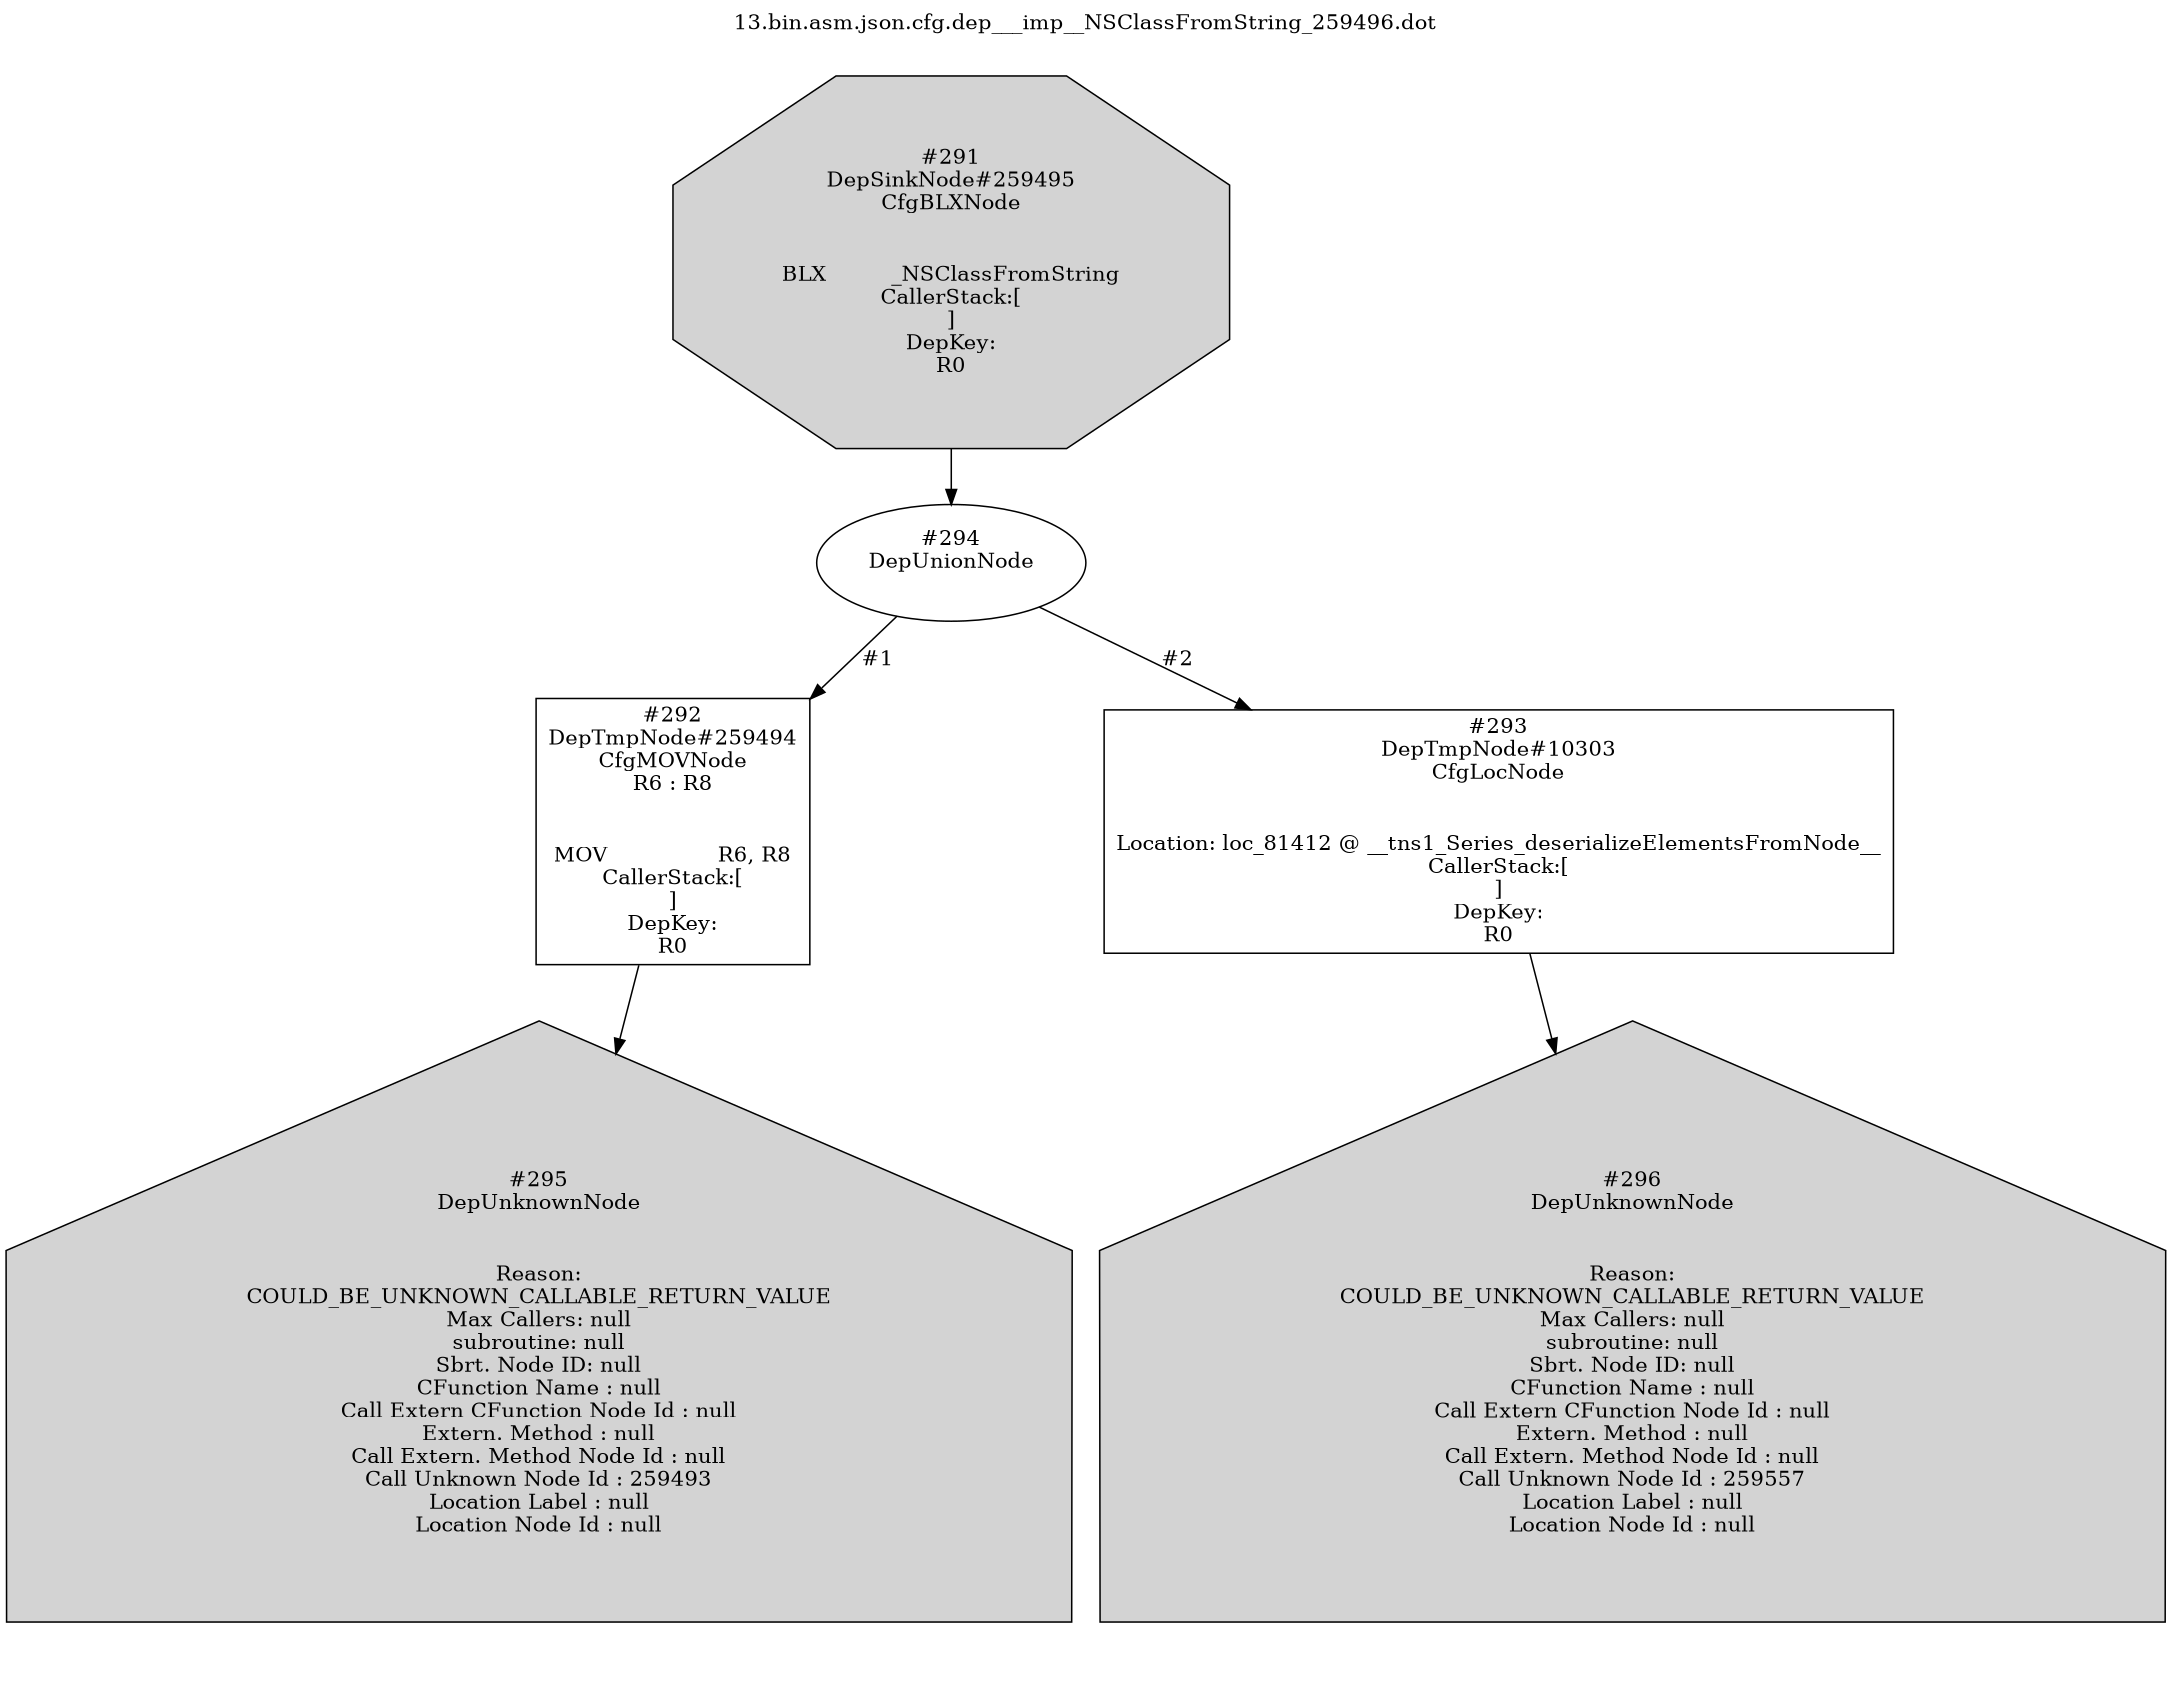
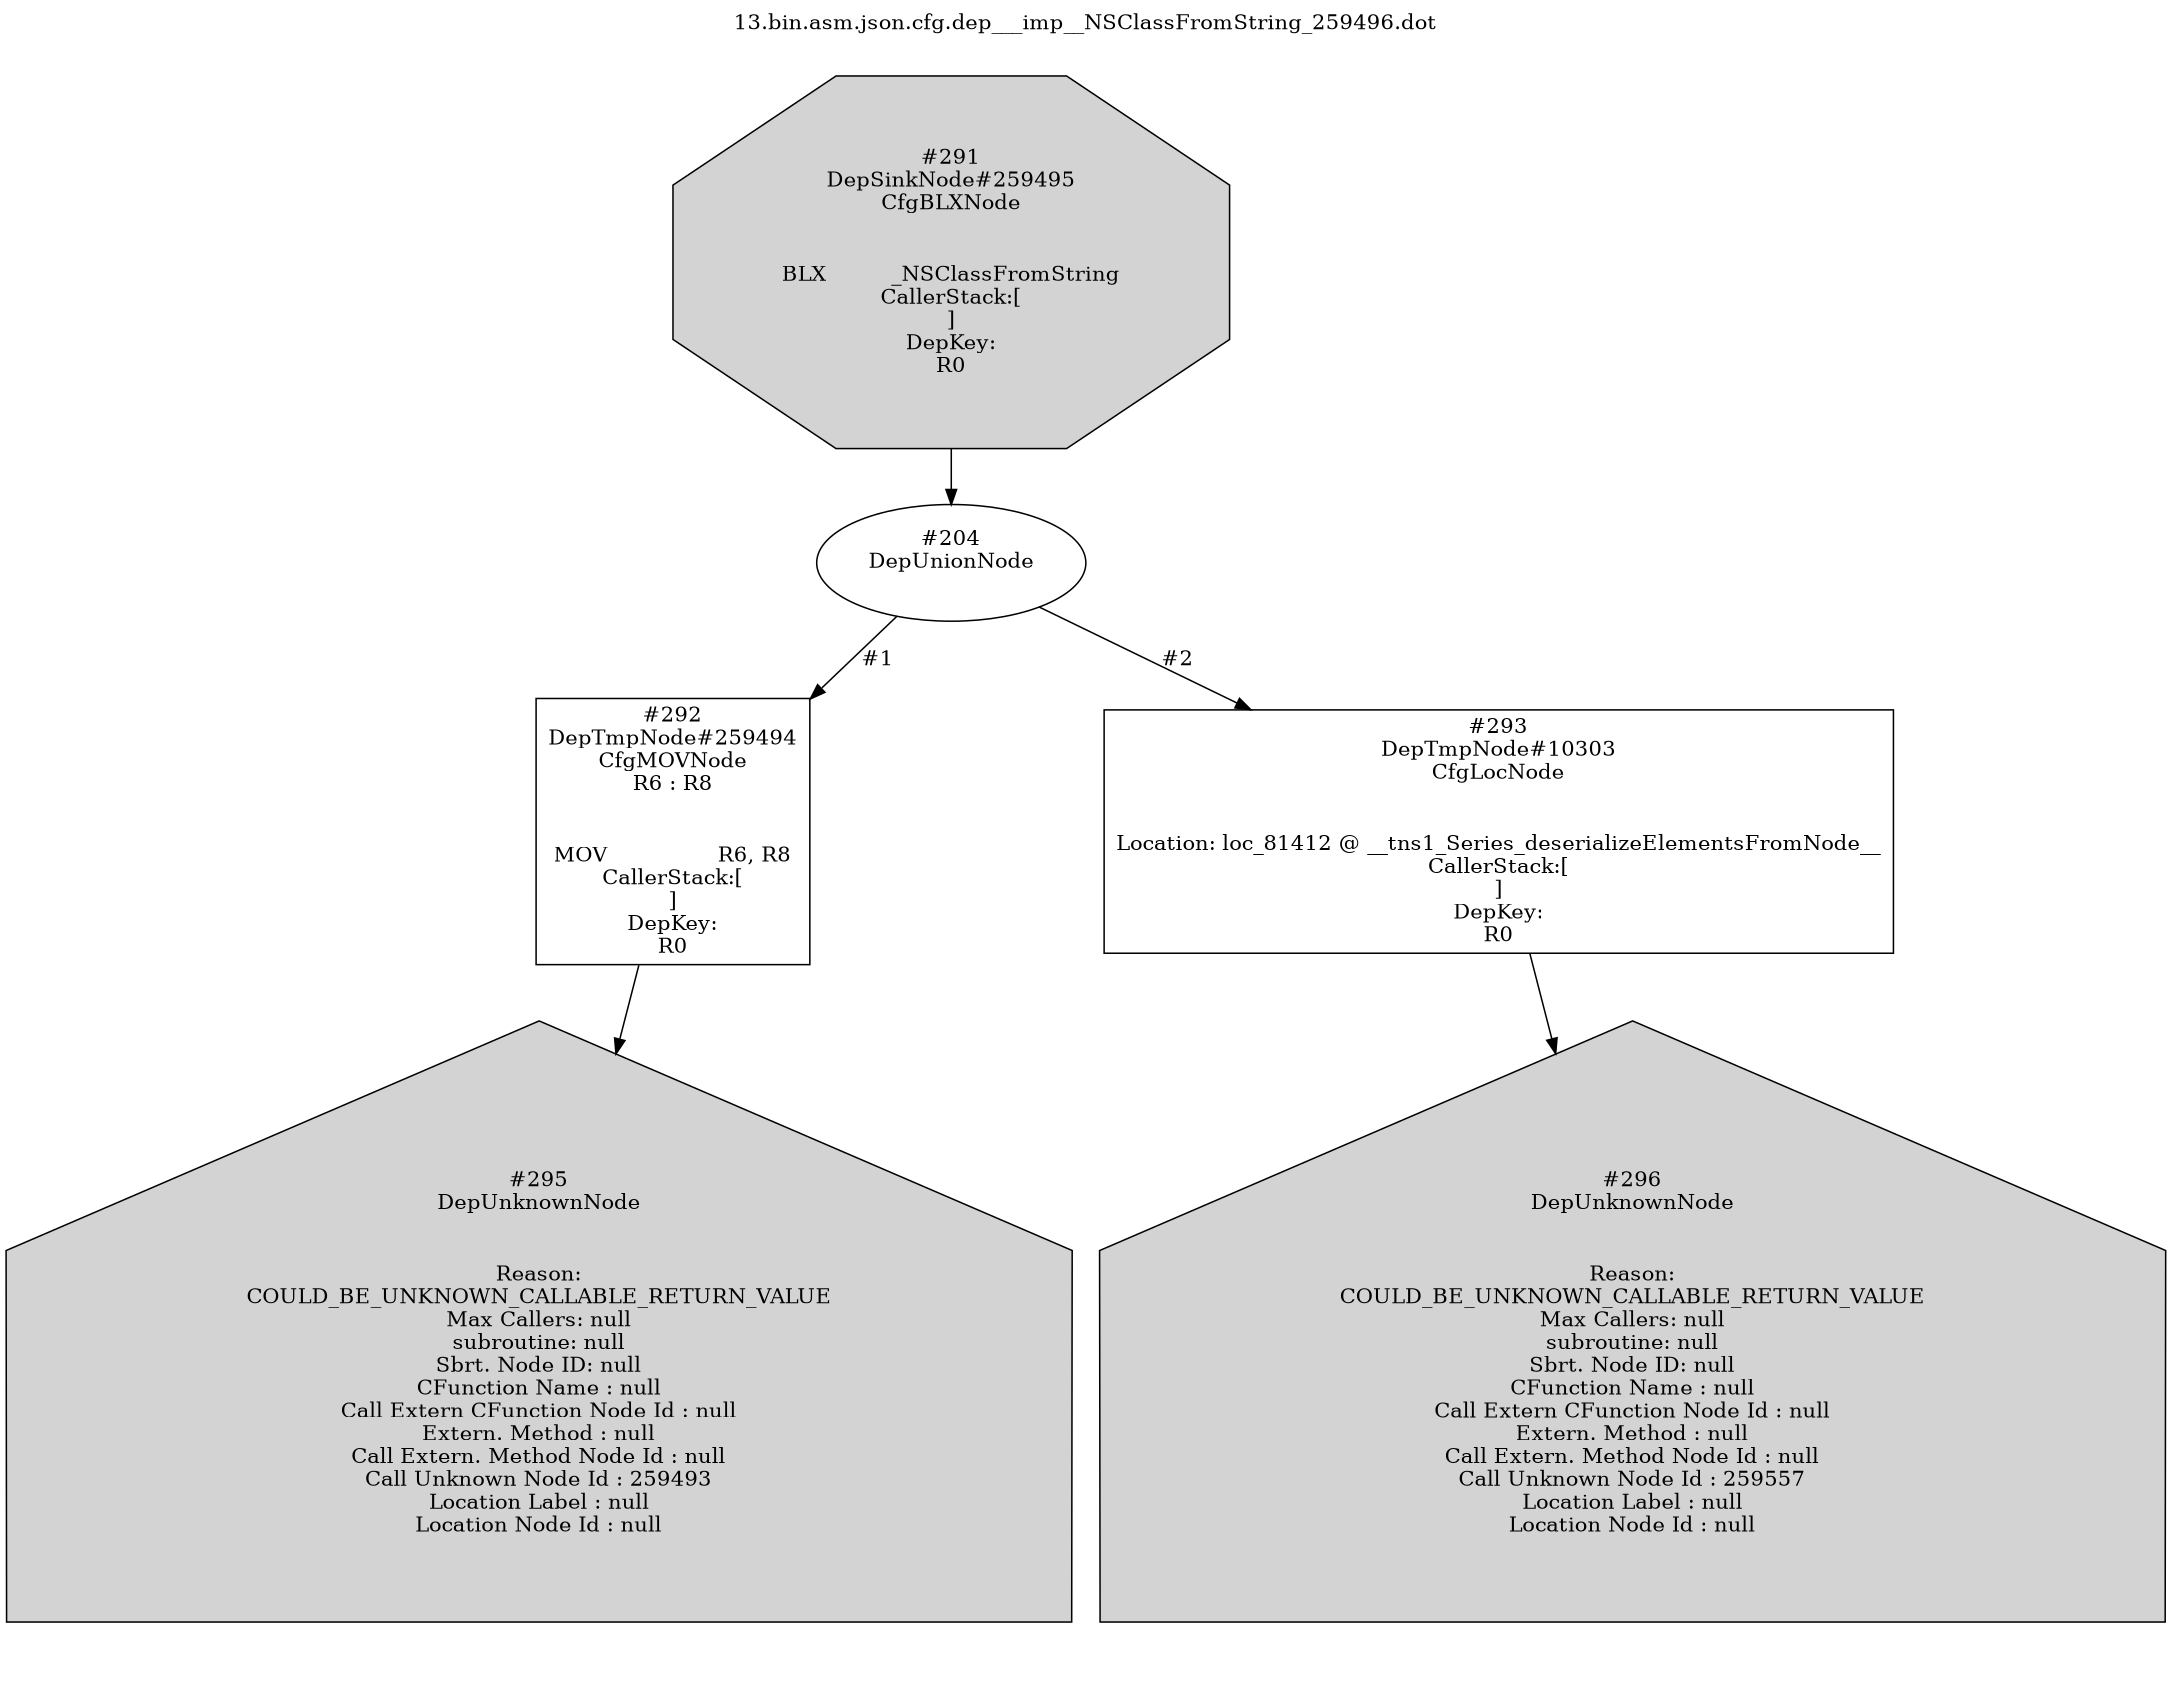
node "#294 DepUnionNode": label "#294 DepUnionNode" -> "#204 DepUnionNode"
